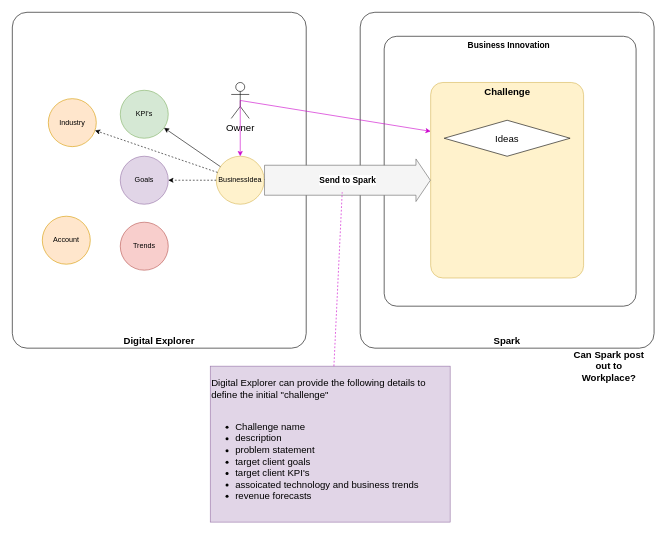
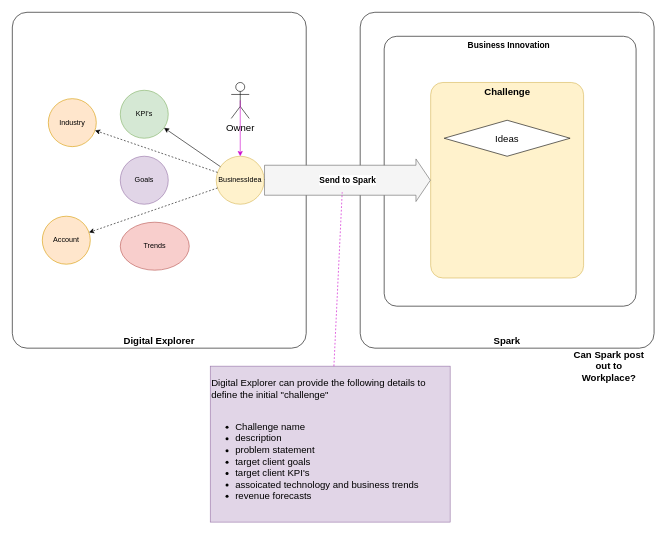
edge "Owner" -> "Challenge": removed
edge "BusinessIdea" -> "Goals": now "BusinessIdea" -> "Account"
node "Trends": size 48x48 -> 69x48
